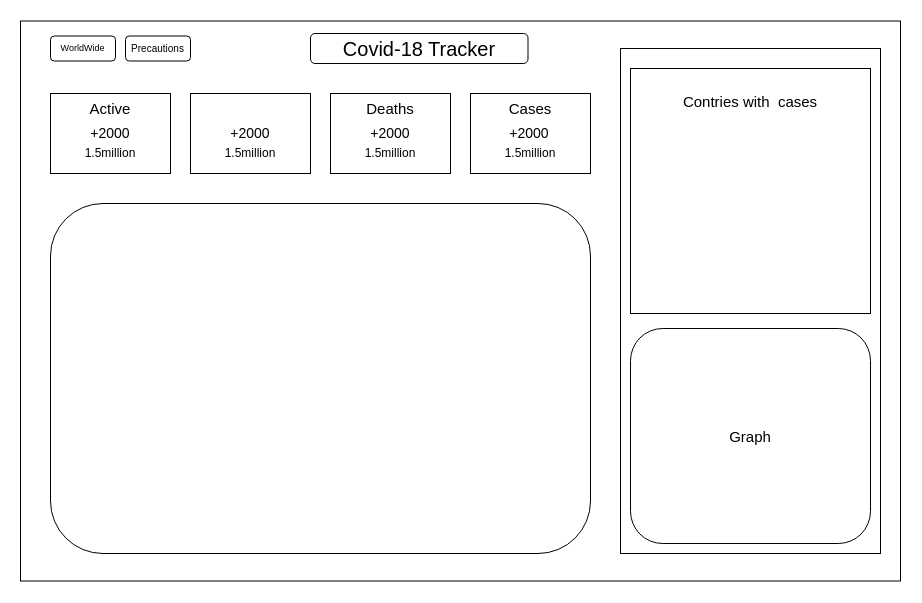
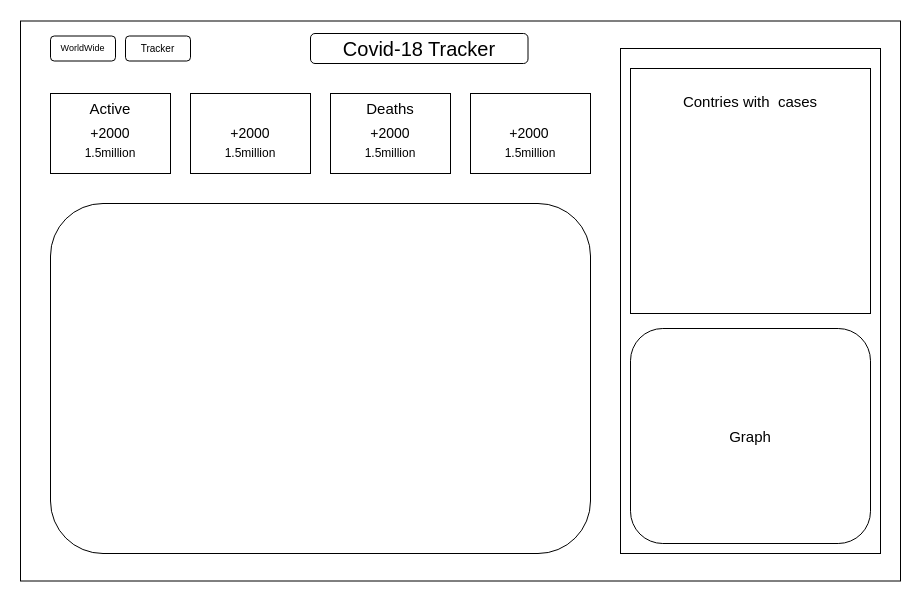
node "Precautions": label "Precautions" -> "Tracker"
node "Cases": removed
